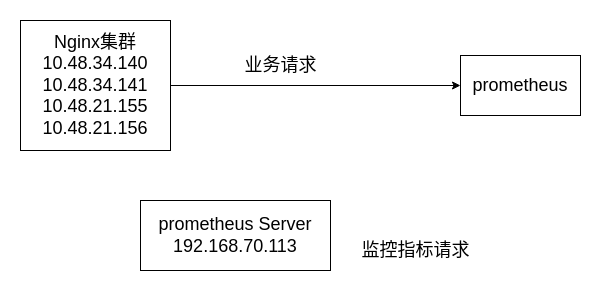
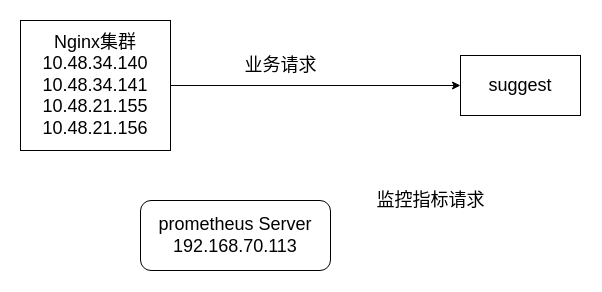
node "prometheus": label "prometheus" -> "suggest"
node "prometheus Server 192.168.70.113": shape rectangle -> rounded rectangle
node "监控指标请求": moved (416, 251) -> (431, 201)
